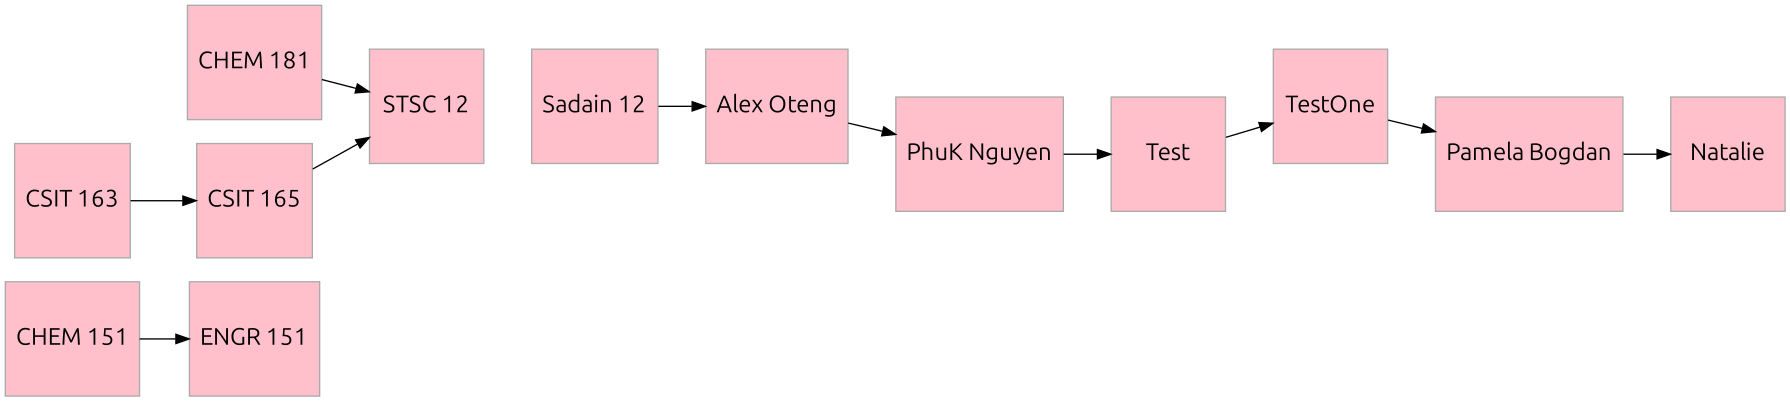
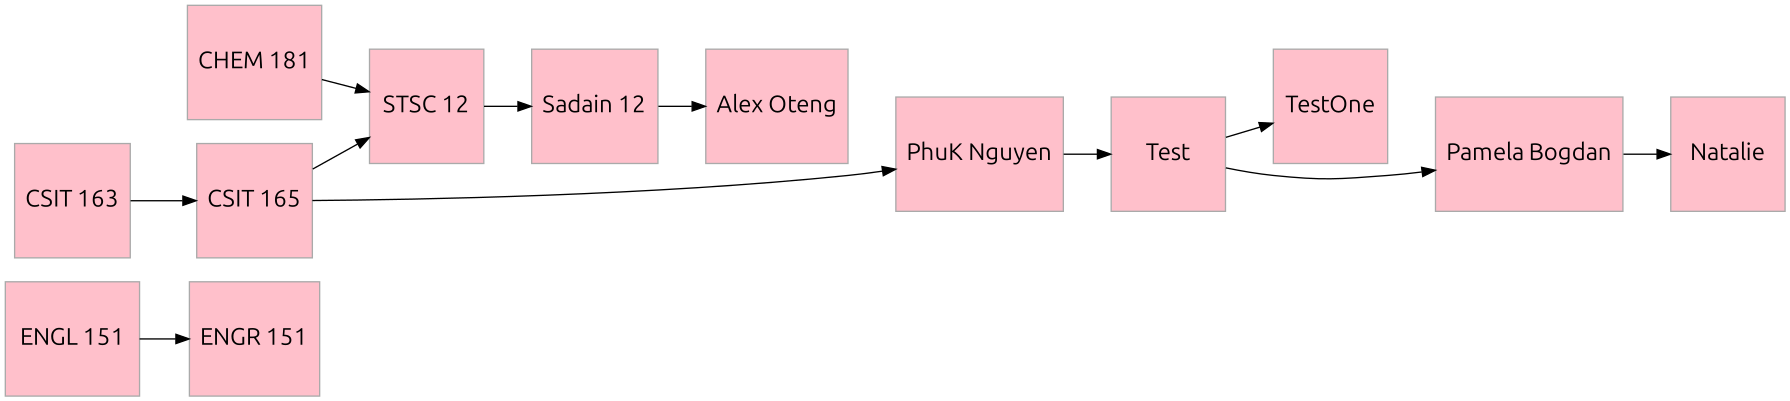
edge "STSC 12" -> "Sadain 12": added
edge "TestOne" -> "Pamela Bogdan": now "Test" -> "Pamela Bogdan"
edge "Alex Oteng" -> "PhuK Nguyen": now "CSIT 165" -> "PhuK Nguyen"
node "CHEM 151": label "CHEM 151" -> "ENGL 151"
